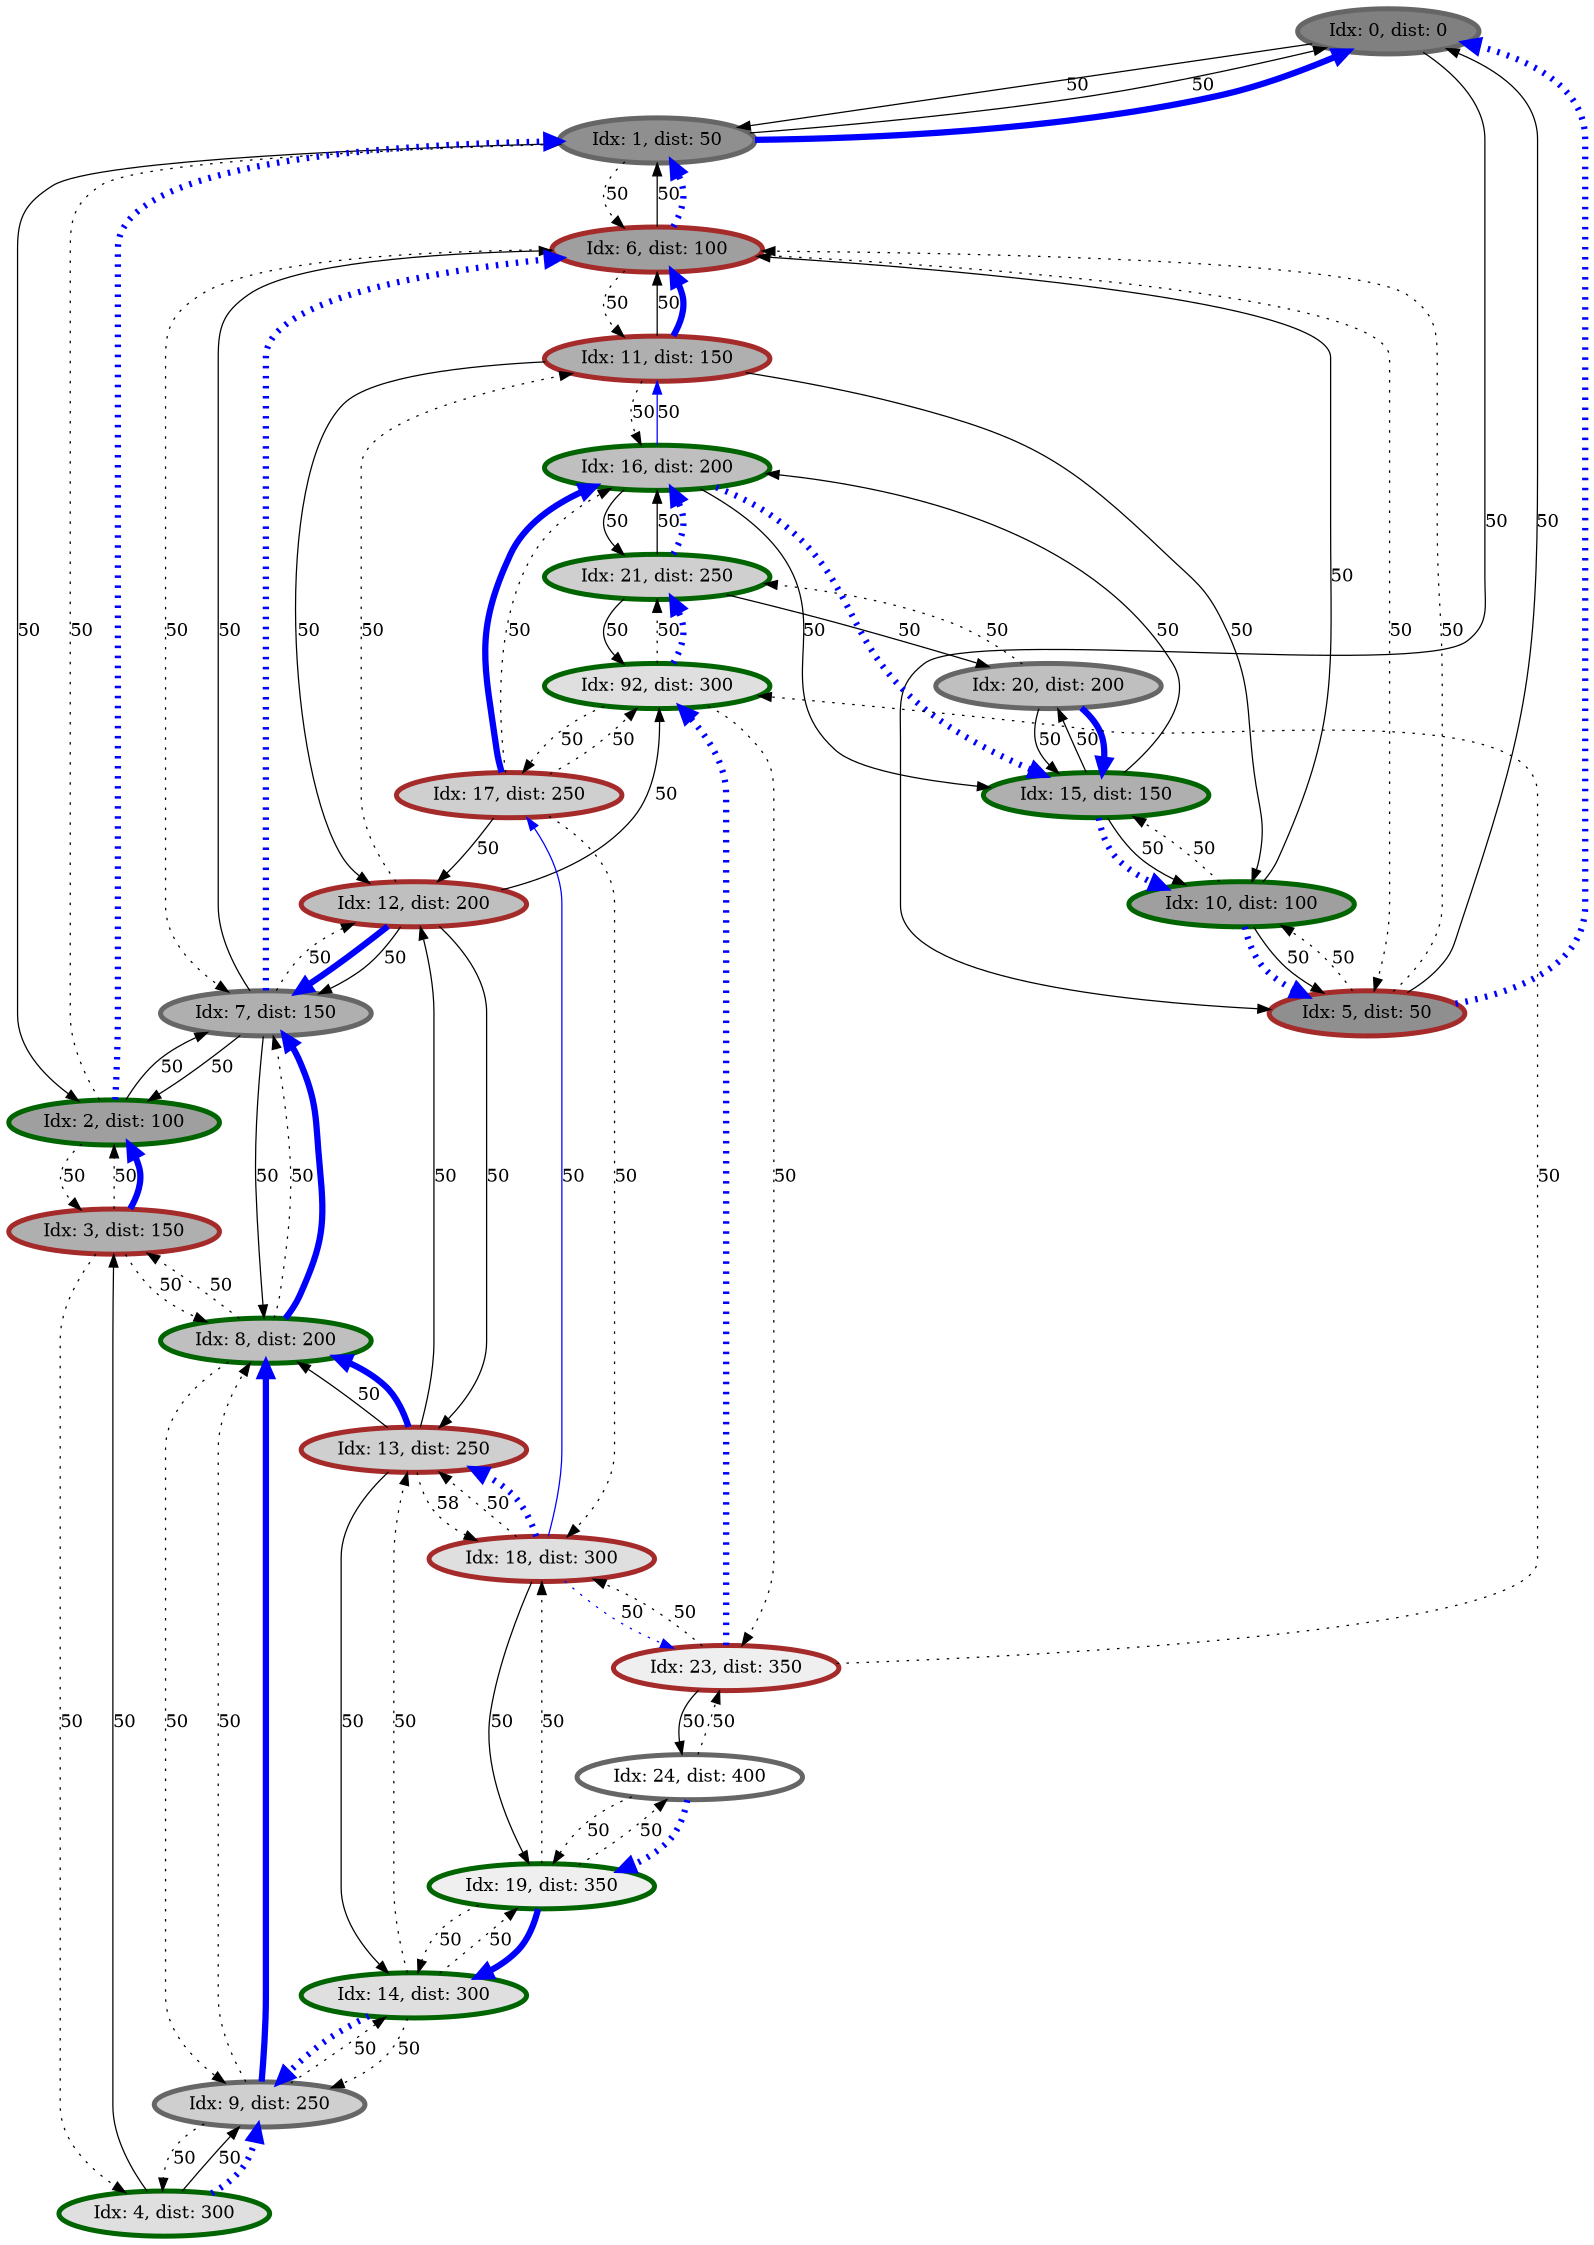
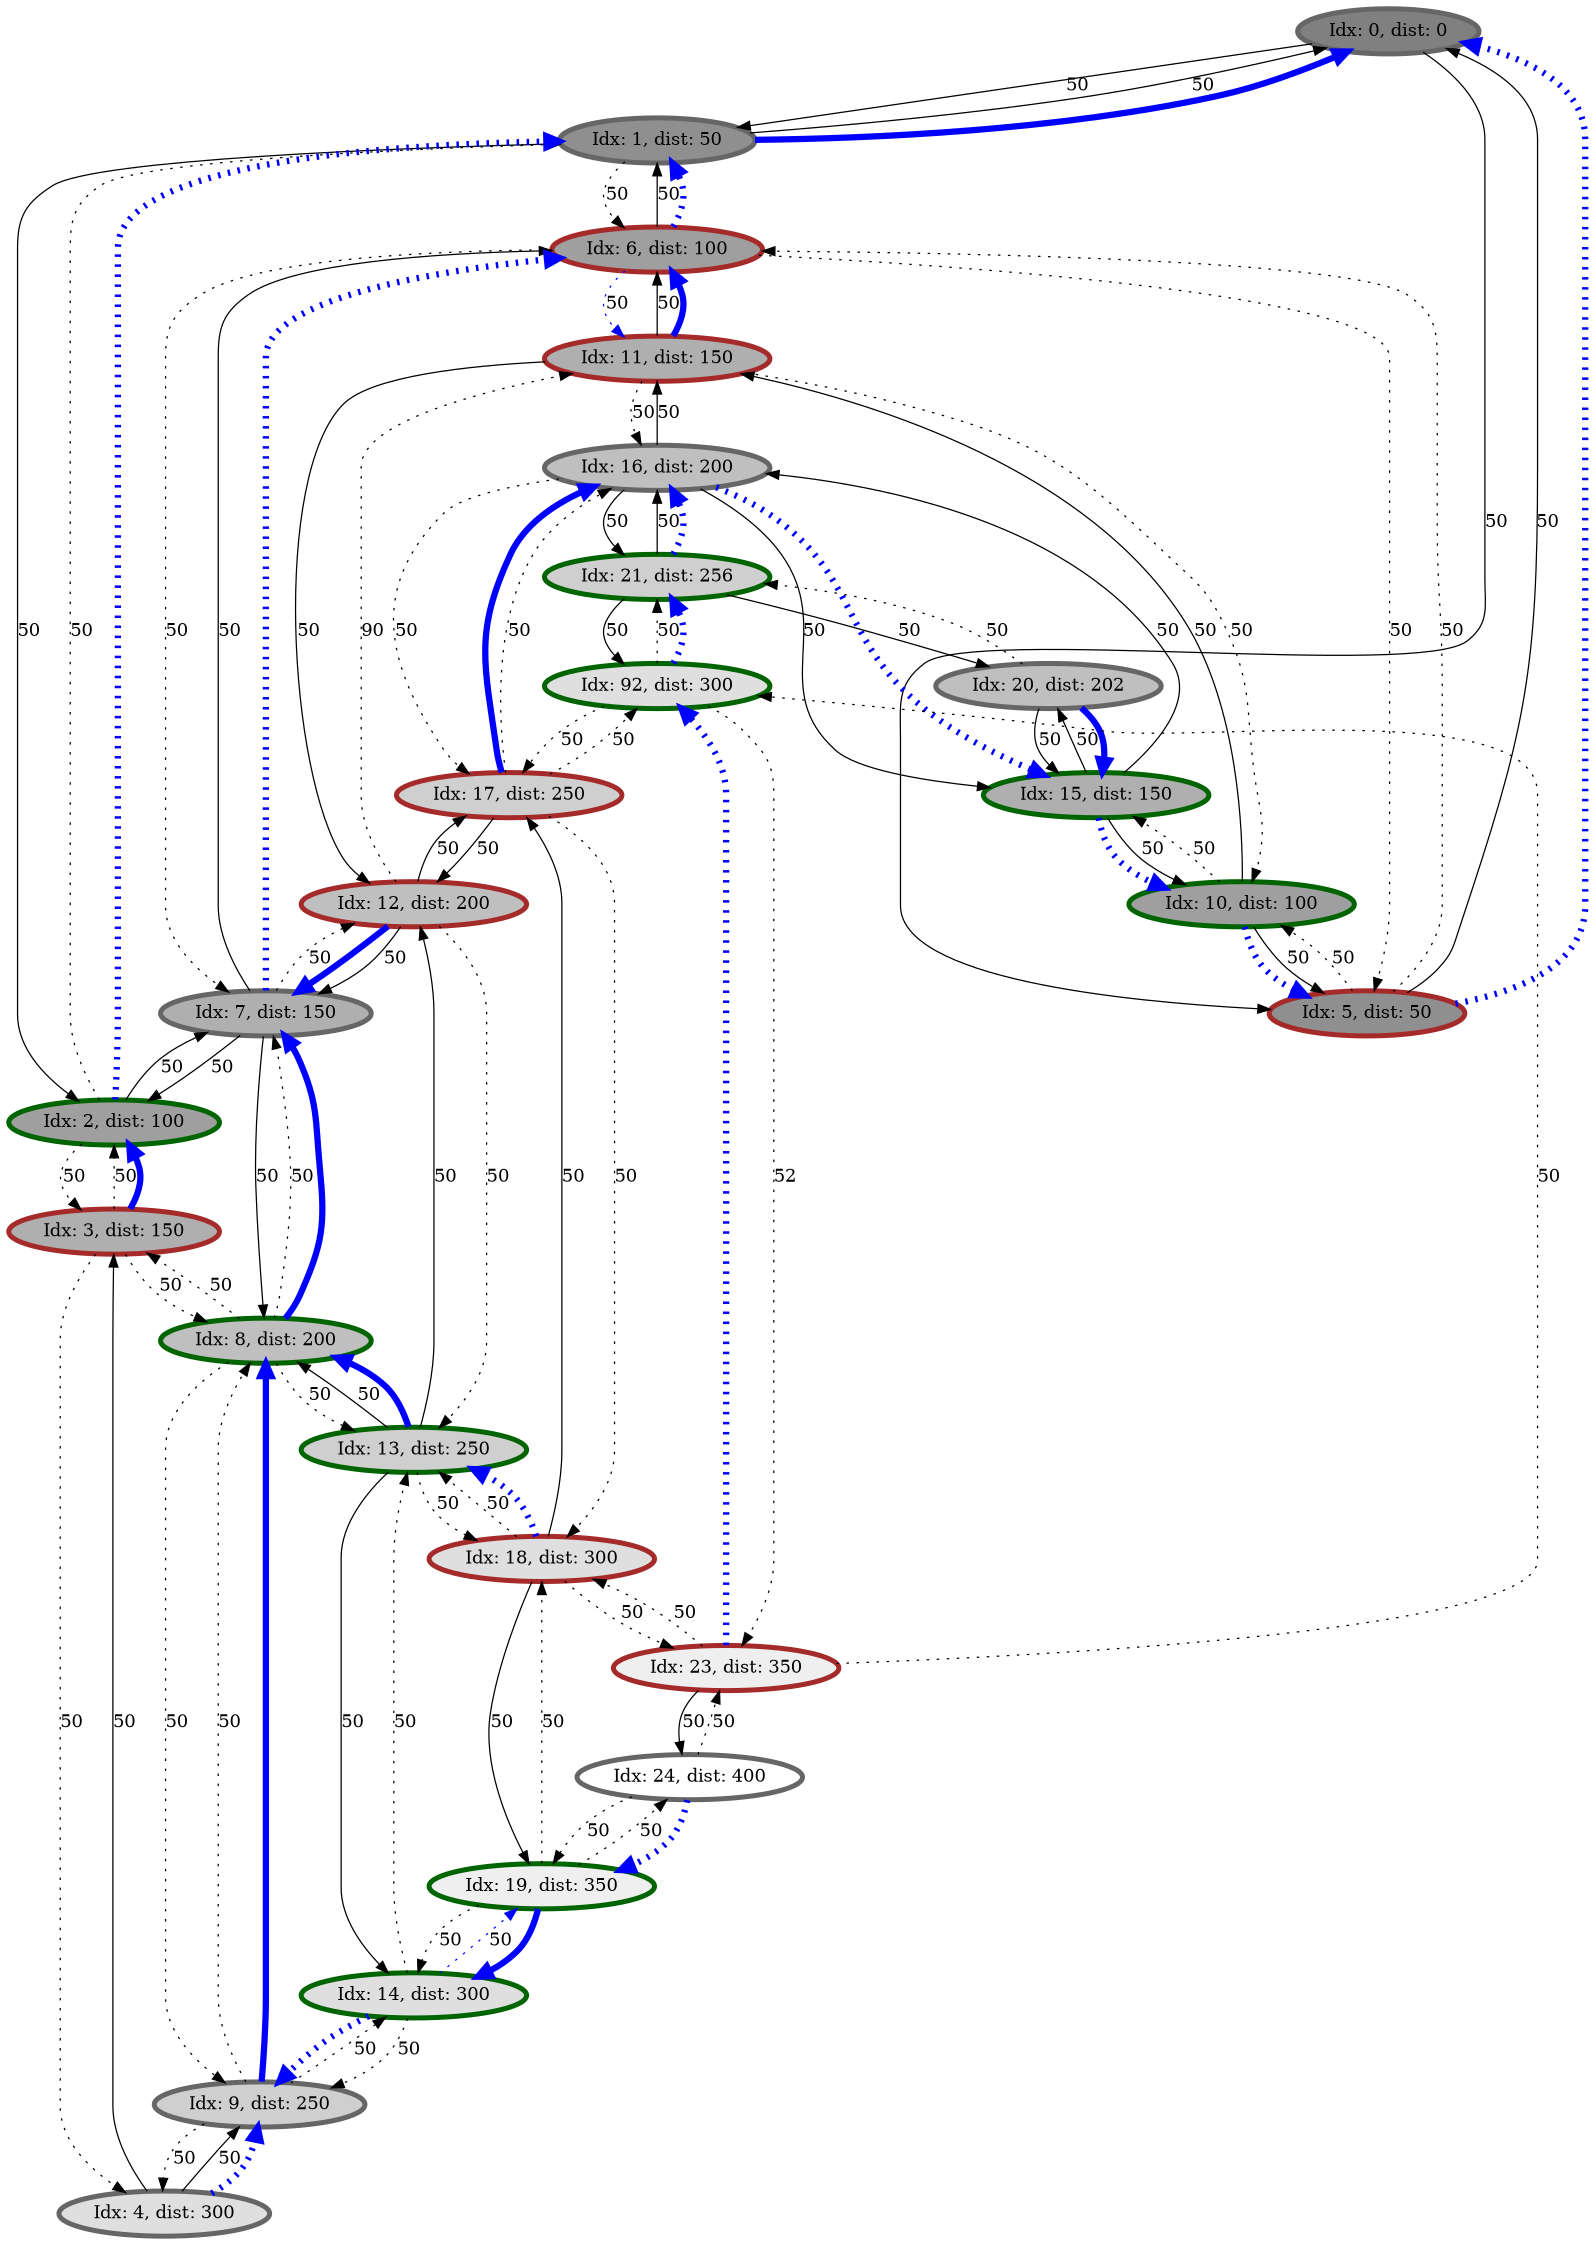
edge "Idx: 6, dist: 100" -> "Idx: 11, dist: 150": color black -> blue
edge "Idx: 10, dist: 100" -> "Idx: 6, dist: 100": now "Idx: 10, dist: 100" -> "Idx: 11, dist: 150"
edge "Idx: 16, dist: 200" -> "Idx: 11, dist: 150": color blue -> black
node "Idx: 16, dist: 200": color darkgreen -> gray40
edge "Idx: 11, dist: 150" -> "Idx: 10, dist: 100": style solid -> dotted
node "Idx: 21, dist: 250": label "Idx: 21, dist: 250" -> "Idx: 21, dist: 256"
edge "Idx: 16, dist: 200" -> "Idx: 17, dist: 250": added, label "50"
edge "Idx: 12, dist: 200" -> "Idx: 11, dist: 150": label "50" -> "90"
node "Idx: 20, dist: 200": label "Idx: 20, dist: 200" -> "Idx: 20, dist: 202"
edge "Idx: 12, dist: 200" -> "Idx: 92, dist: 300": now "Idx: 12, dist: 200" -> "Idx: 17, dist: 250"
edge "Idx: 12, dist: 200" -> "Idx: 13, dist: 250": style solid -> dotted
edge "Idx: 92, dist: 300" -> "Idx: 23, dist: 350": label "50" -> "52"
edge "Idx: 18, dist: 300" -> "Idx: 17, dist: 250": color blue -> black
edge "Idx: 8, dist: 200" -> "Idx: 13, dist: 250": added, label "50"
node "Idx: 13, dist: 250": color brown -> darkgreen
edge "Idx: 13, dist: 250" -> "Idx: 18, dist: 300": label "58" -> "50"
edge "Idx: 18, dist: 300" -> "Idx: 23, dist: 350": color blue -> black
edge "Idx: 14, dist: 300" -> "Idx: 19, dist: 350": color black -> blue
node "Idx: 4, dist: 300": color darkgreen -> gray40
